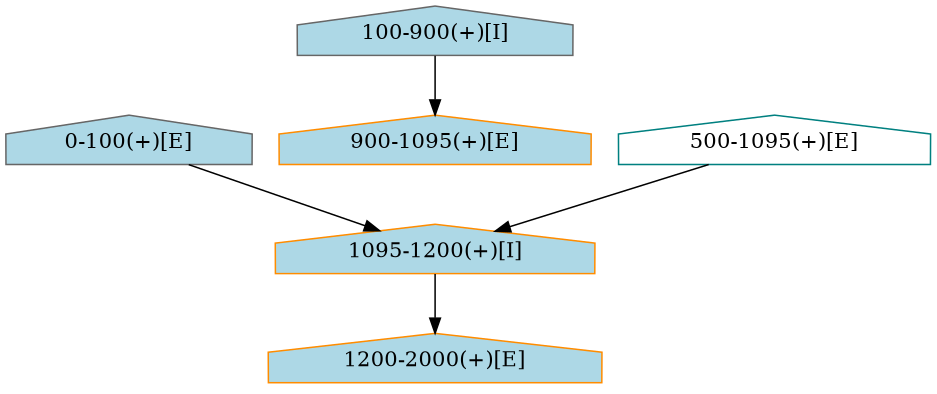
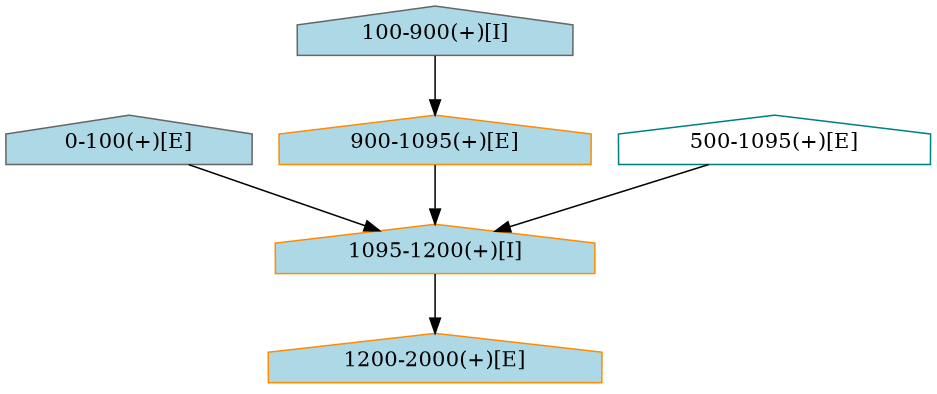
edge "900-1095(+)[E]" -> "1095-1200(+)[I]": added
